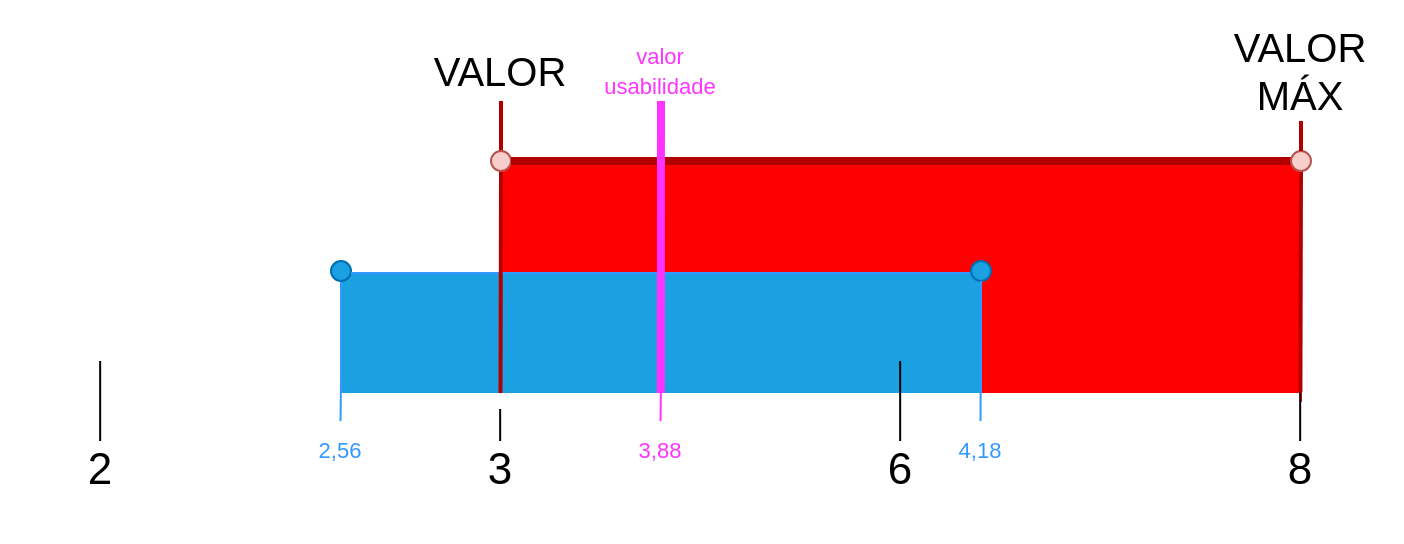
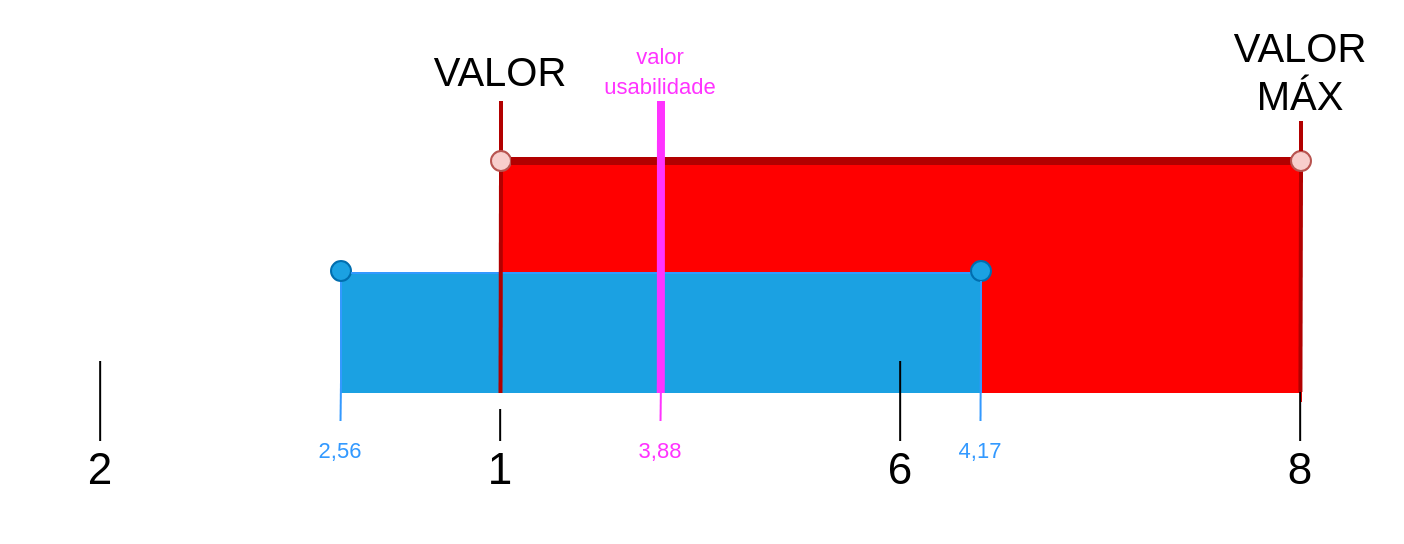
node "4,18": label "4,18" -> "4,17"
node "3": label "3" -> "1"
